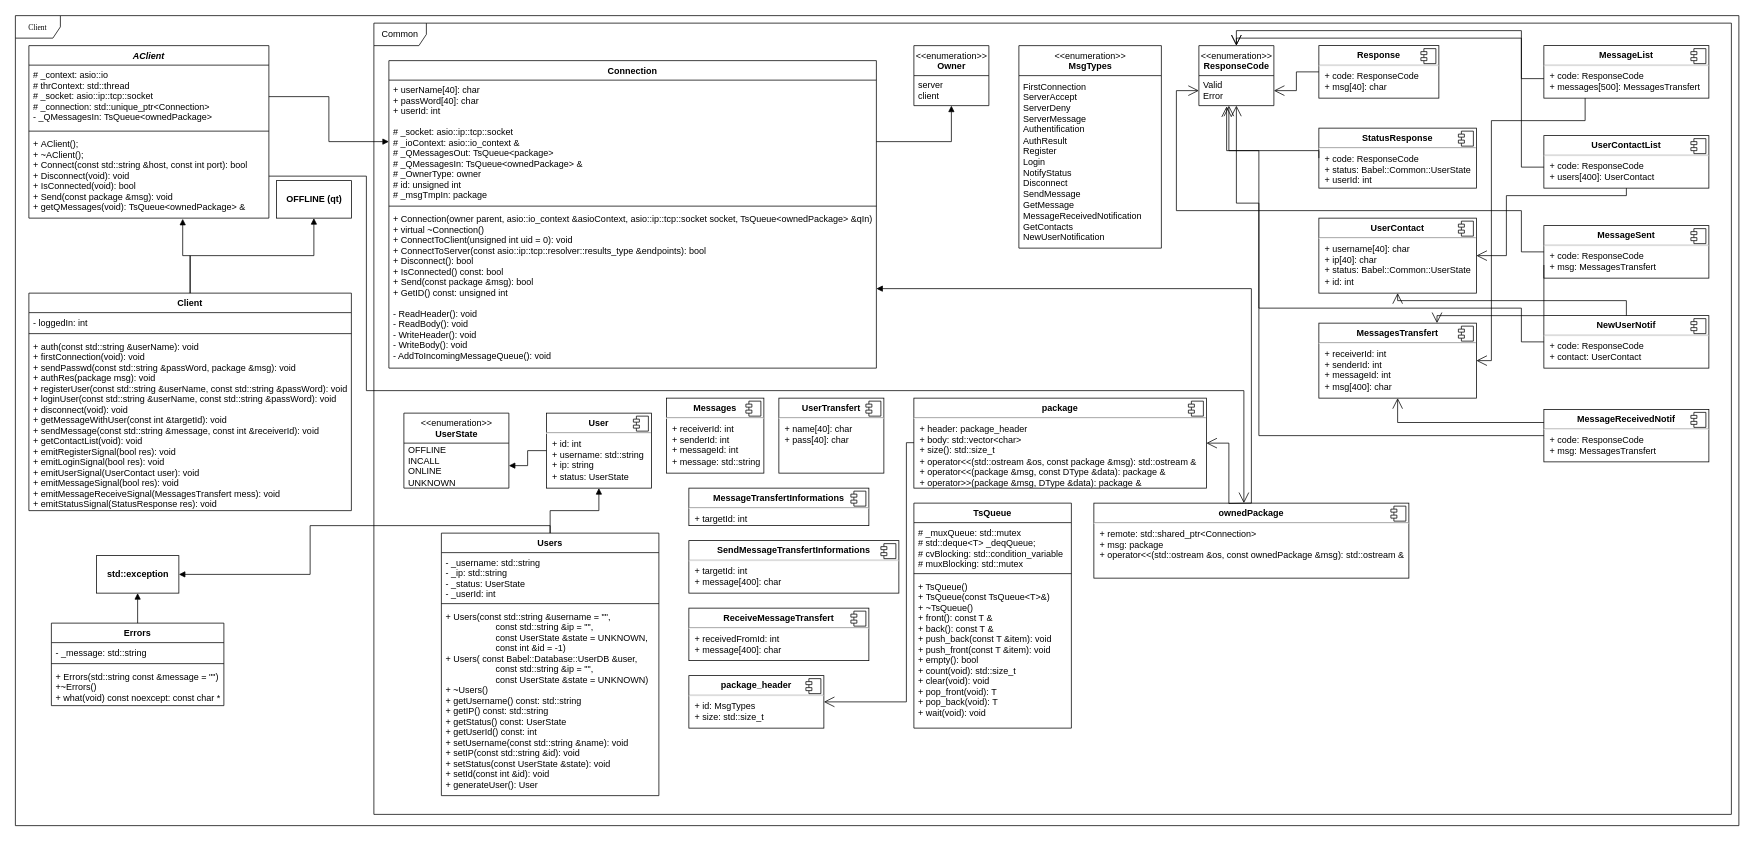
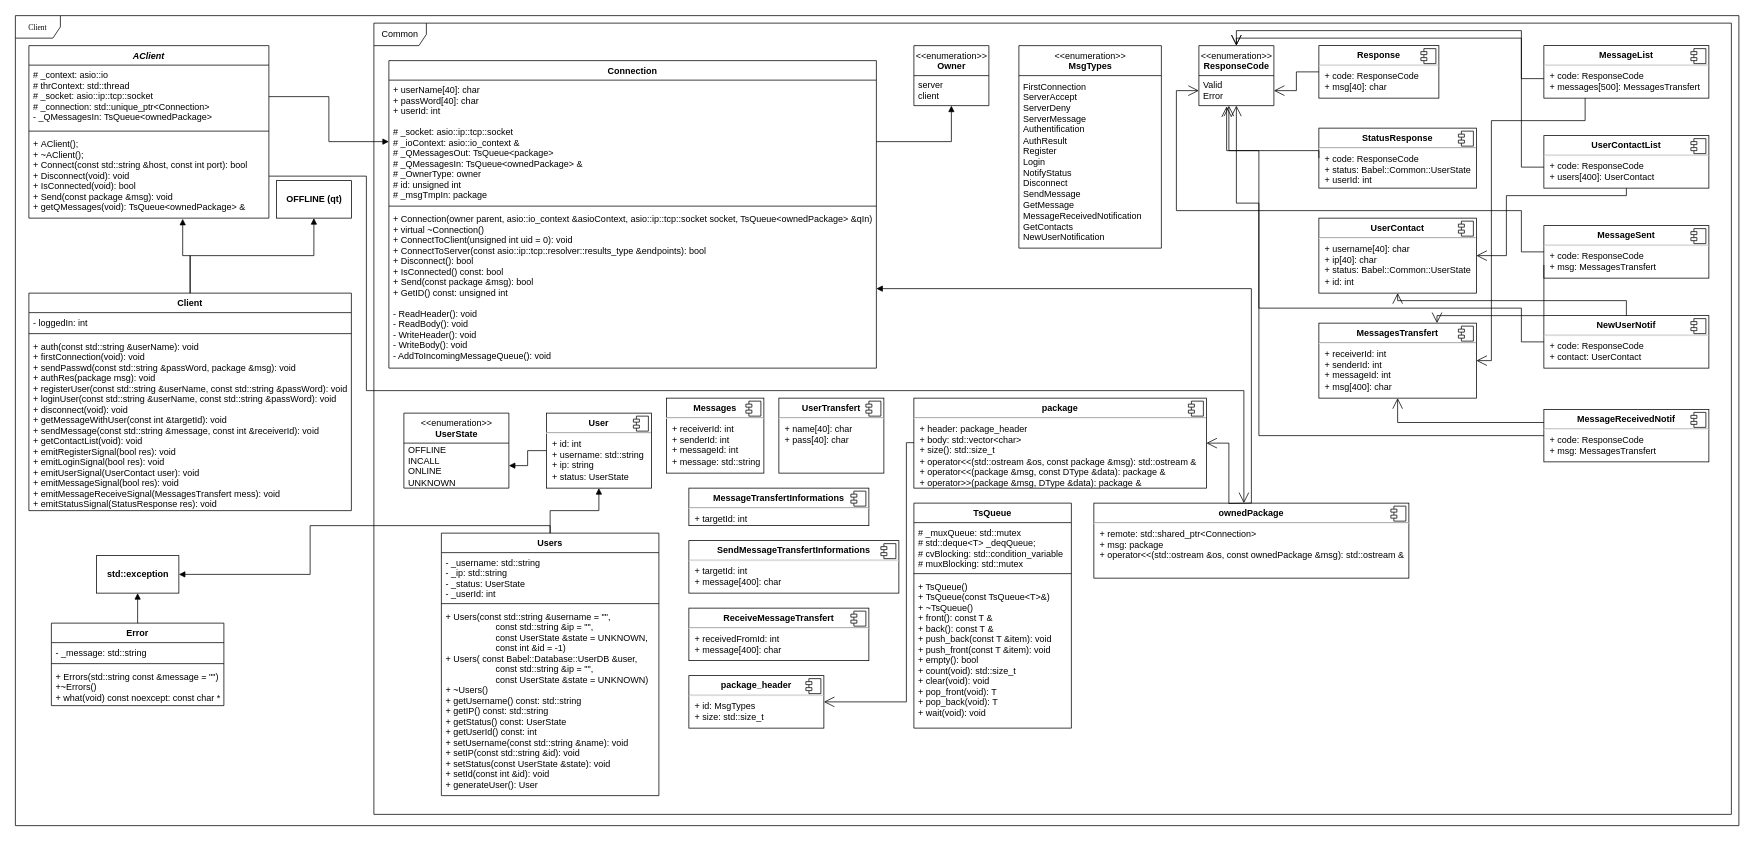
node "Errors": label "Errors" -> "Error"
